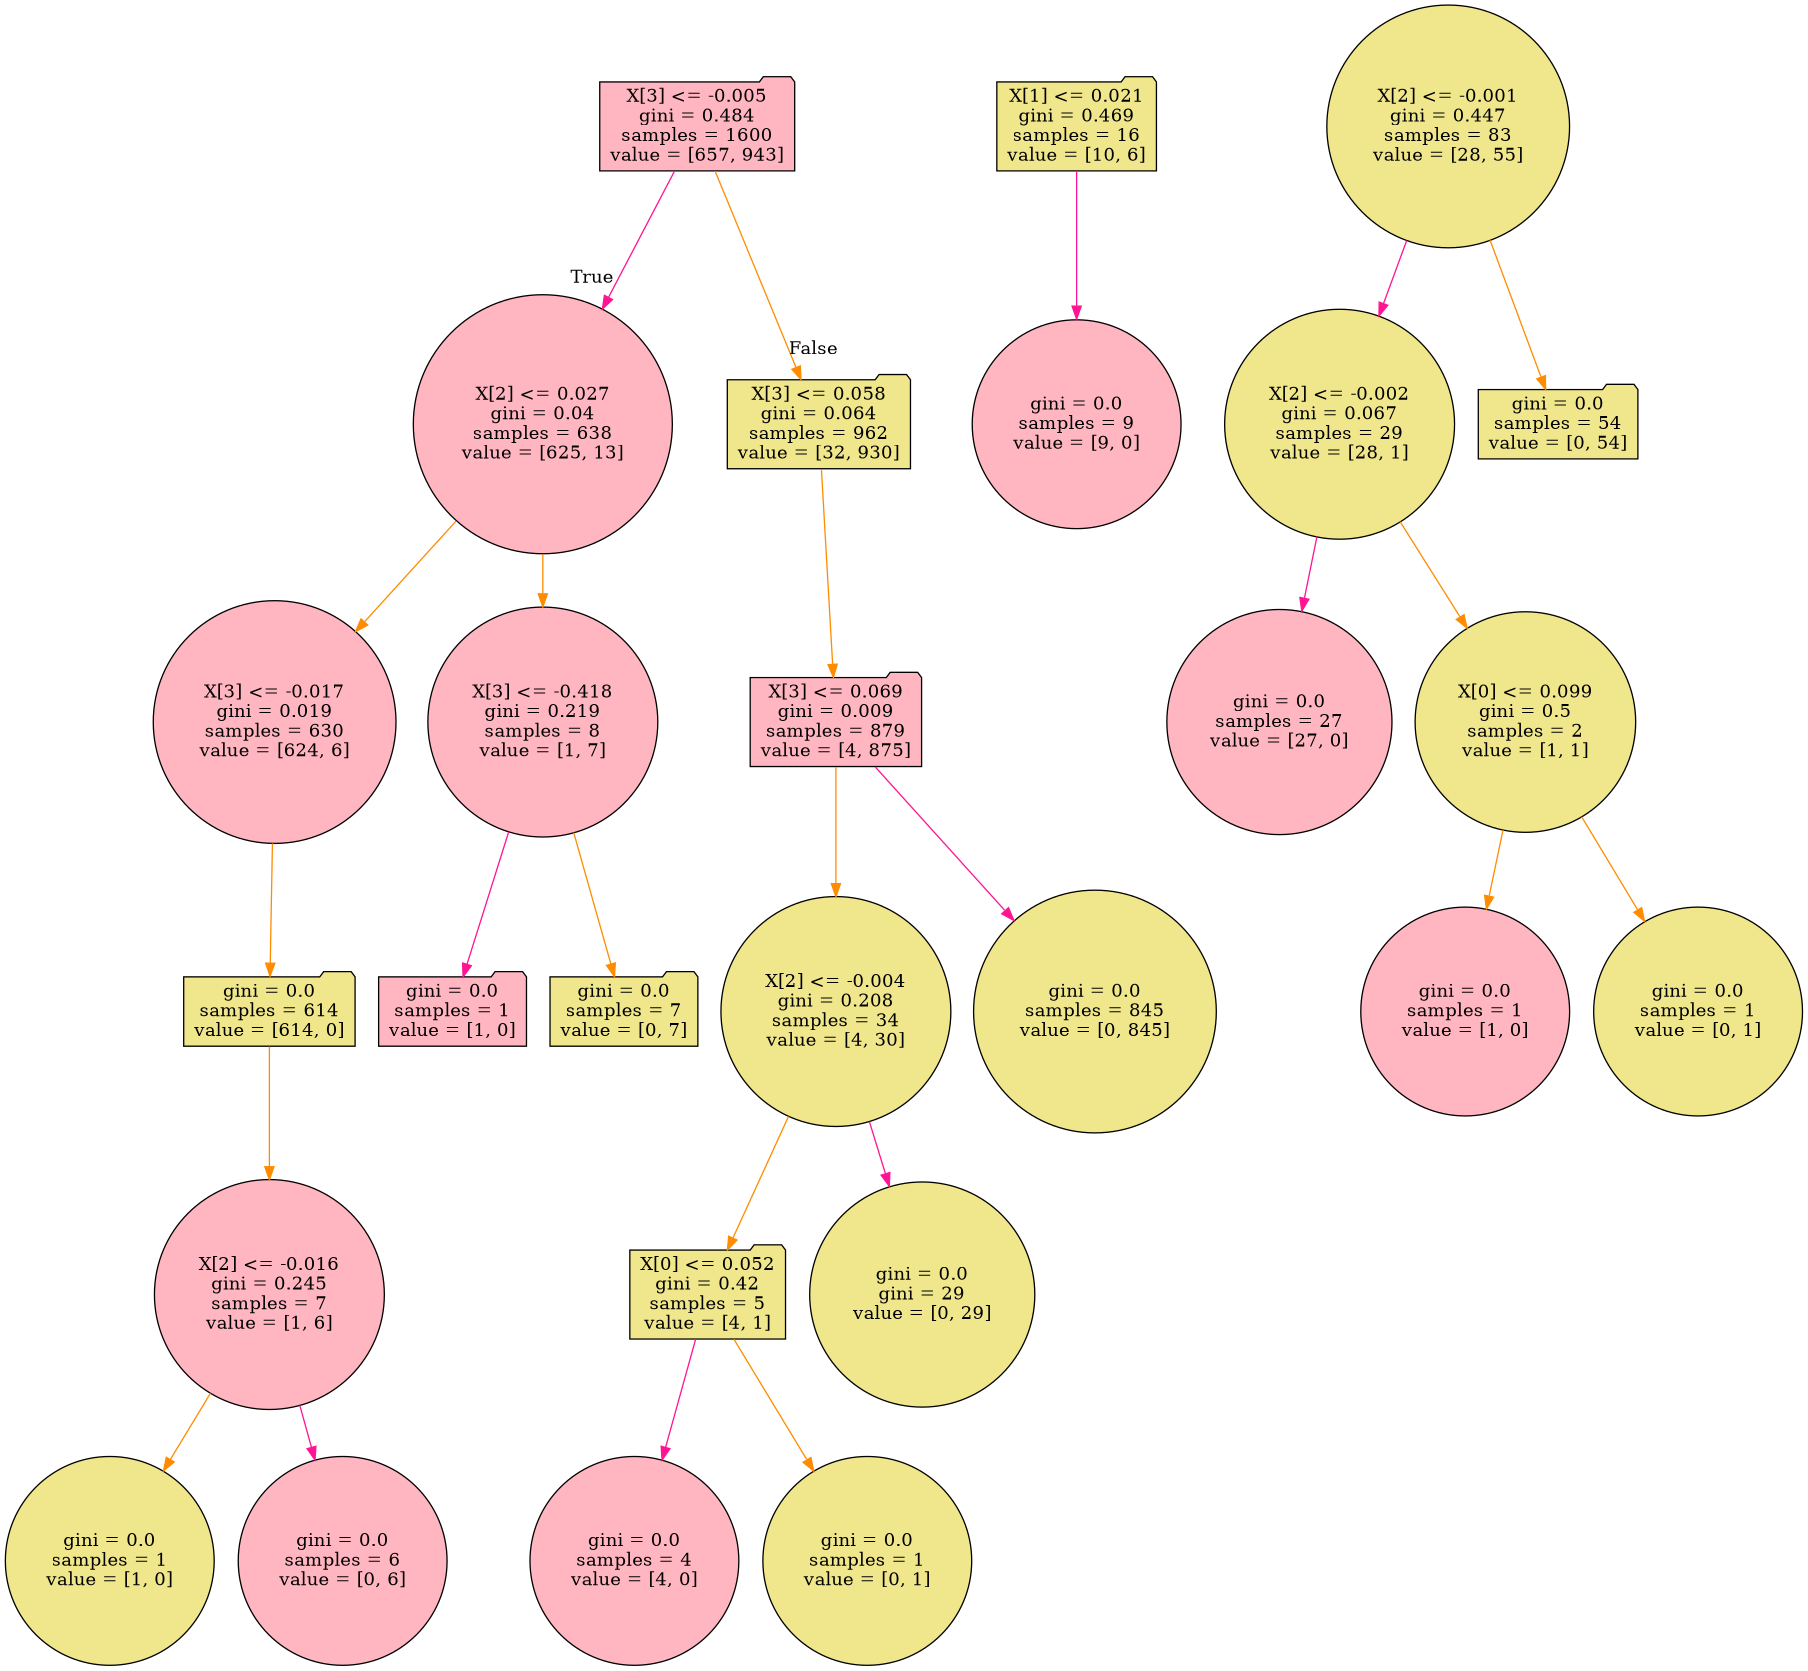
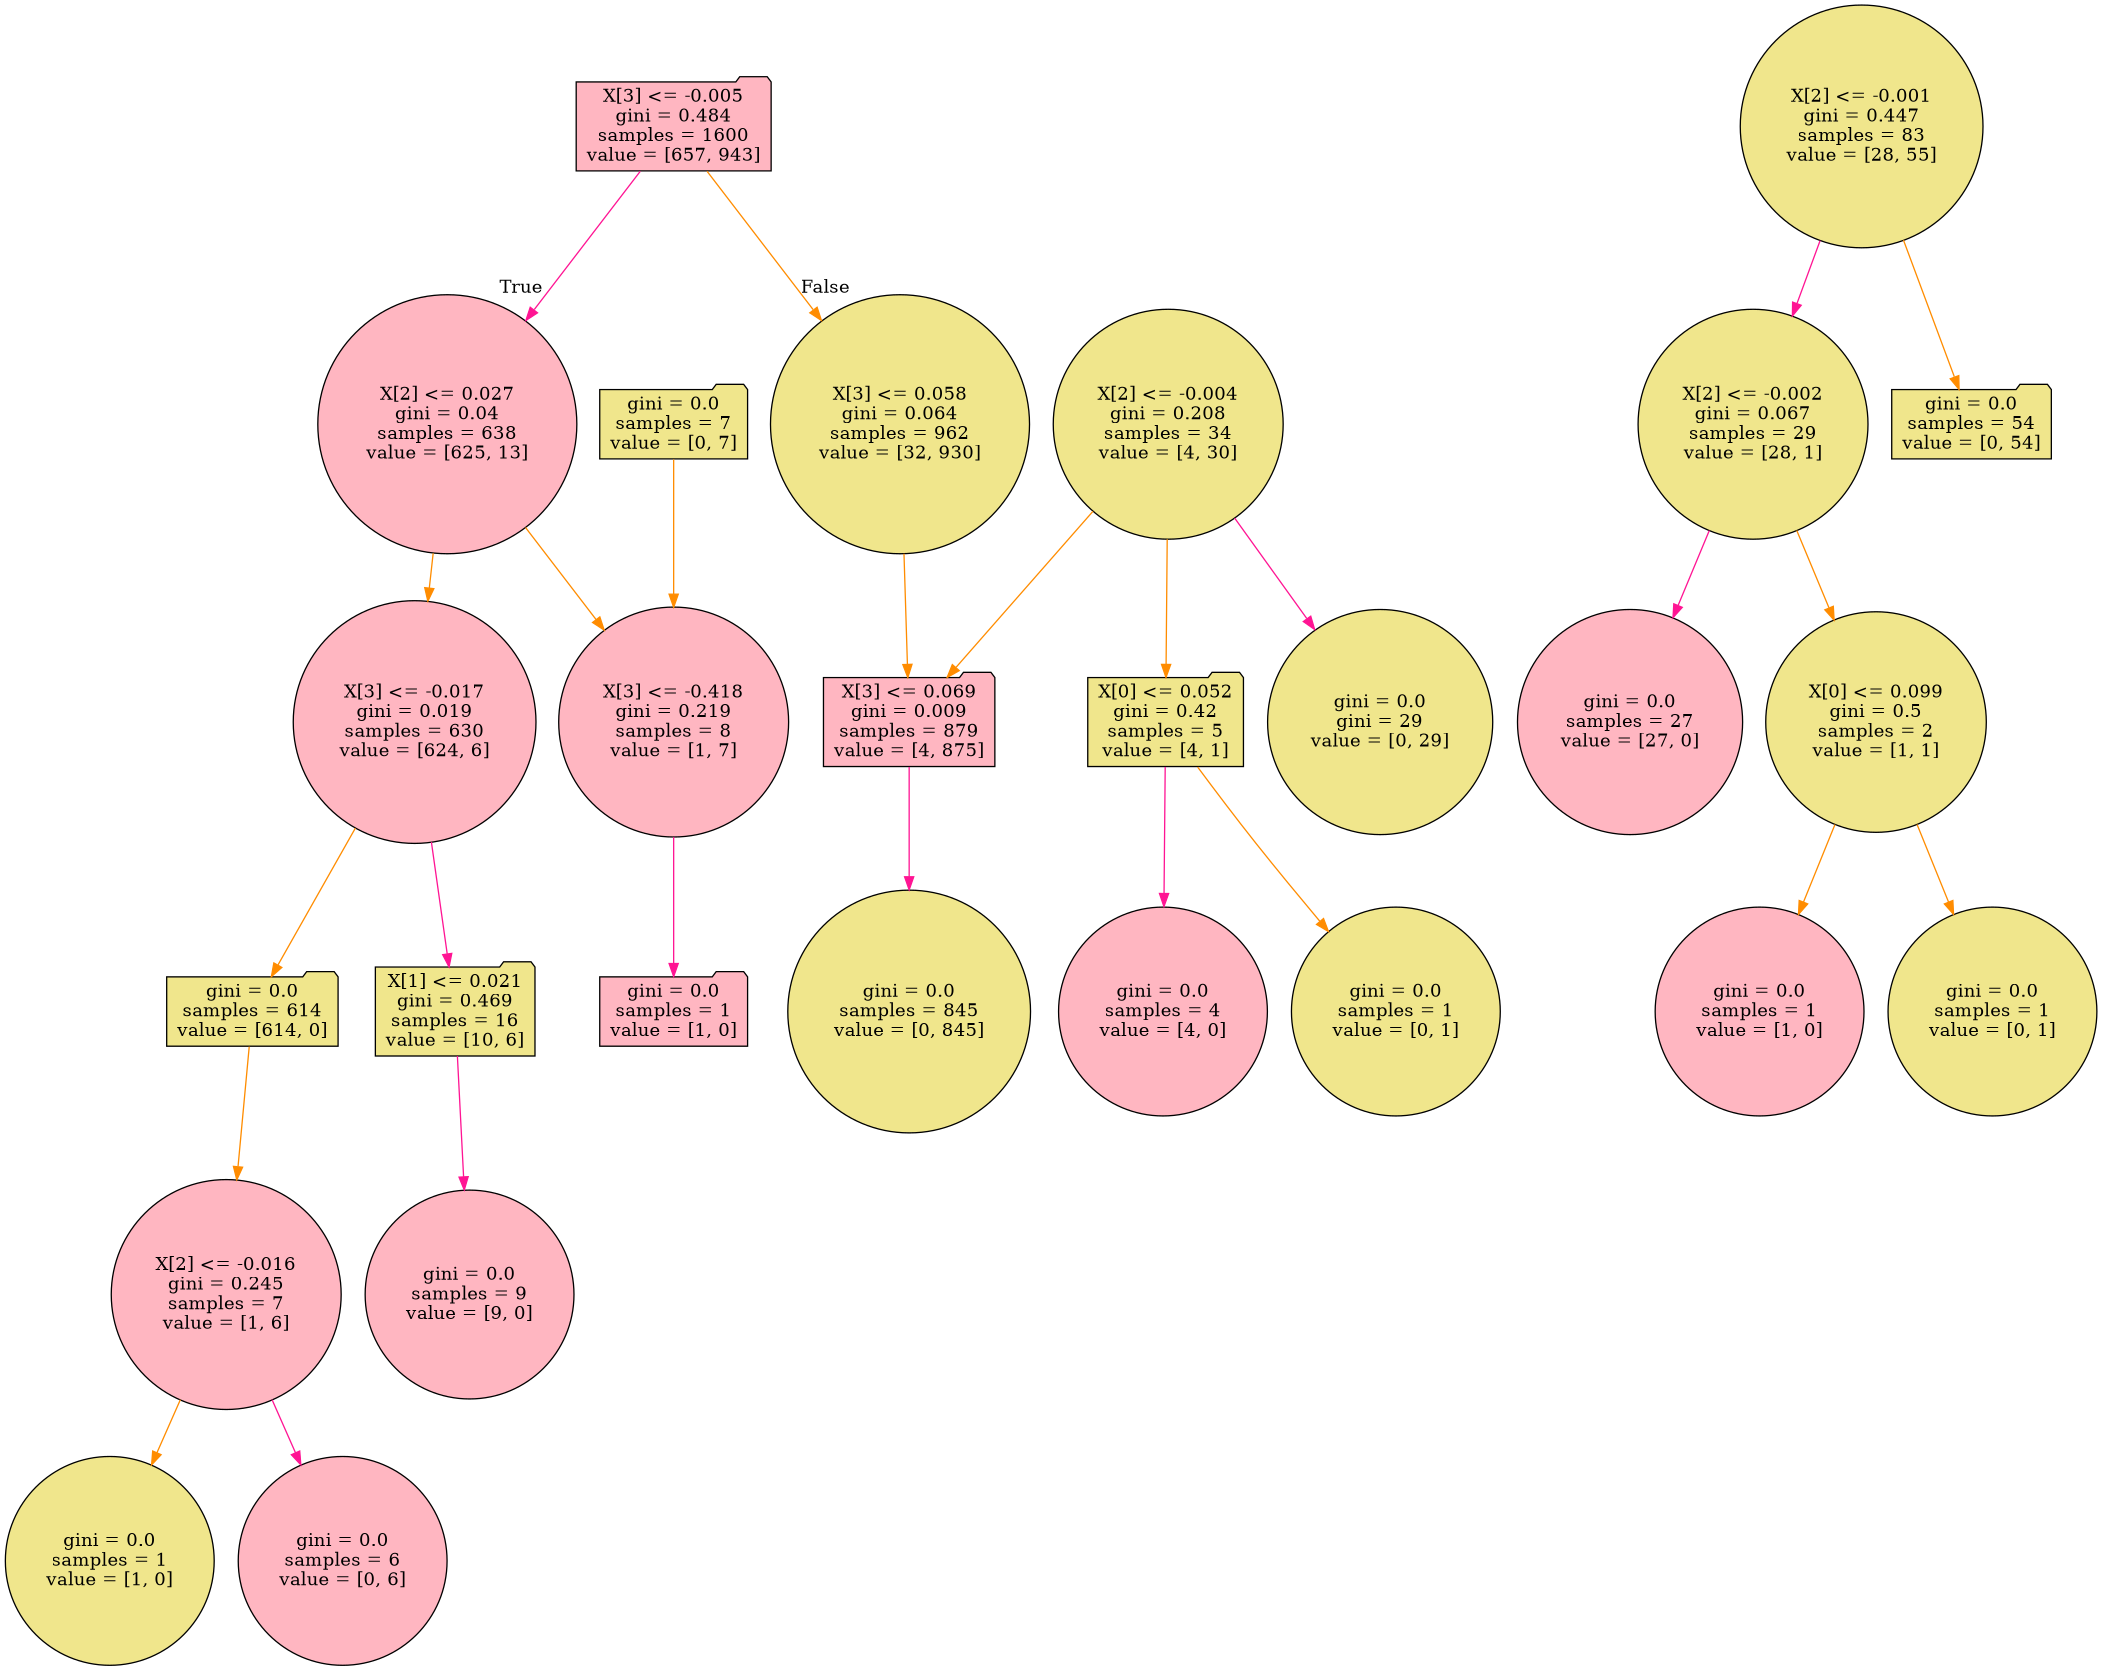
node "X[3] <= 0.058 gini = 0.064 samples = 962 value = [32, 930]": shape folder -> circle
edge "X[3] <= 0.069 gini = 0.009 samples = 879 value = [4, 875]" -> "X[2] <= -0.004 gini = 0.208 samples = 34 value = [4, 30]": reversed
edge "X[3] <= -0.017 gini = 0.019 samples = 630 value = [624, 6]" -> "X[1] <= 0.021 gini = 0.469 samples = 16 value = [10, 6]": added
edge "X[3] <= -0.418 gini = 0.219 samples = 8 value = [1, 7]" -> "gini = 0.0 samples = 7 value = [0, 7]": reversed
